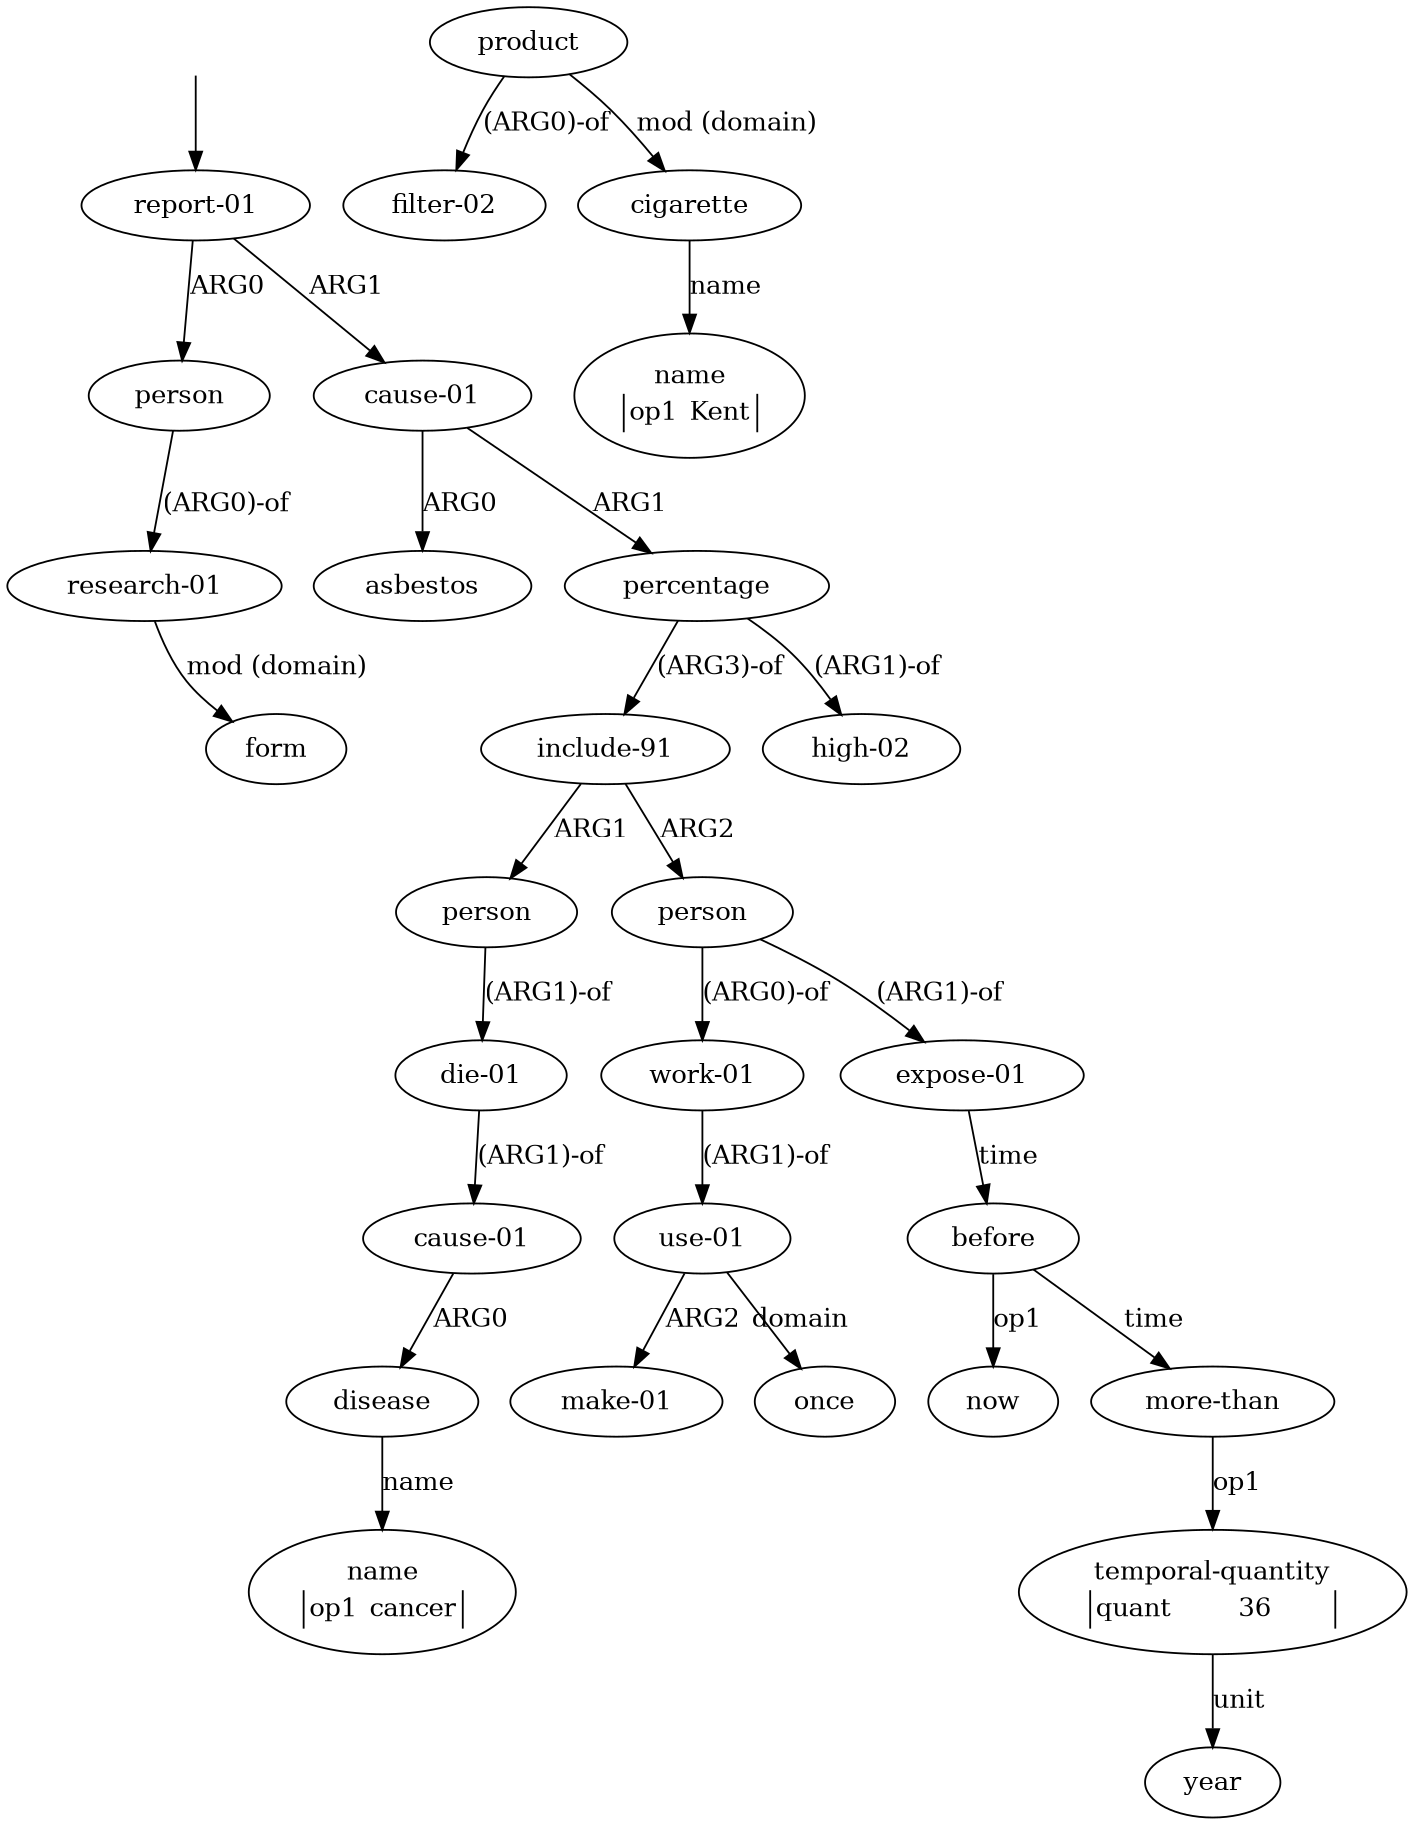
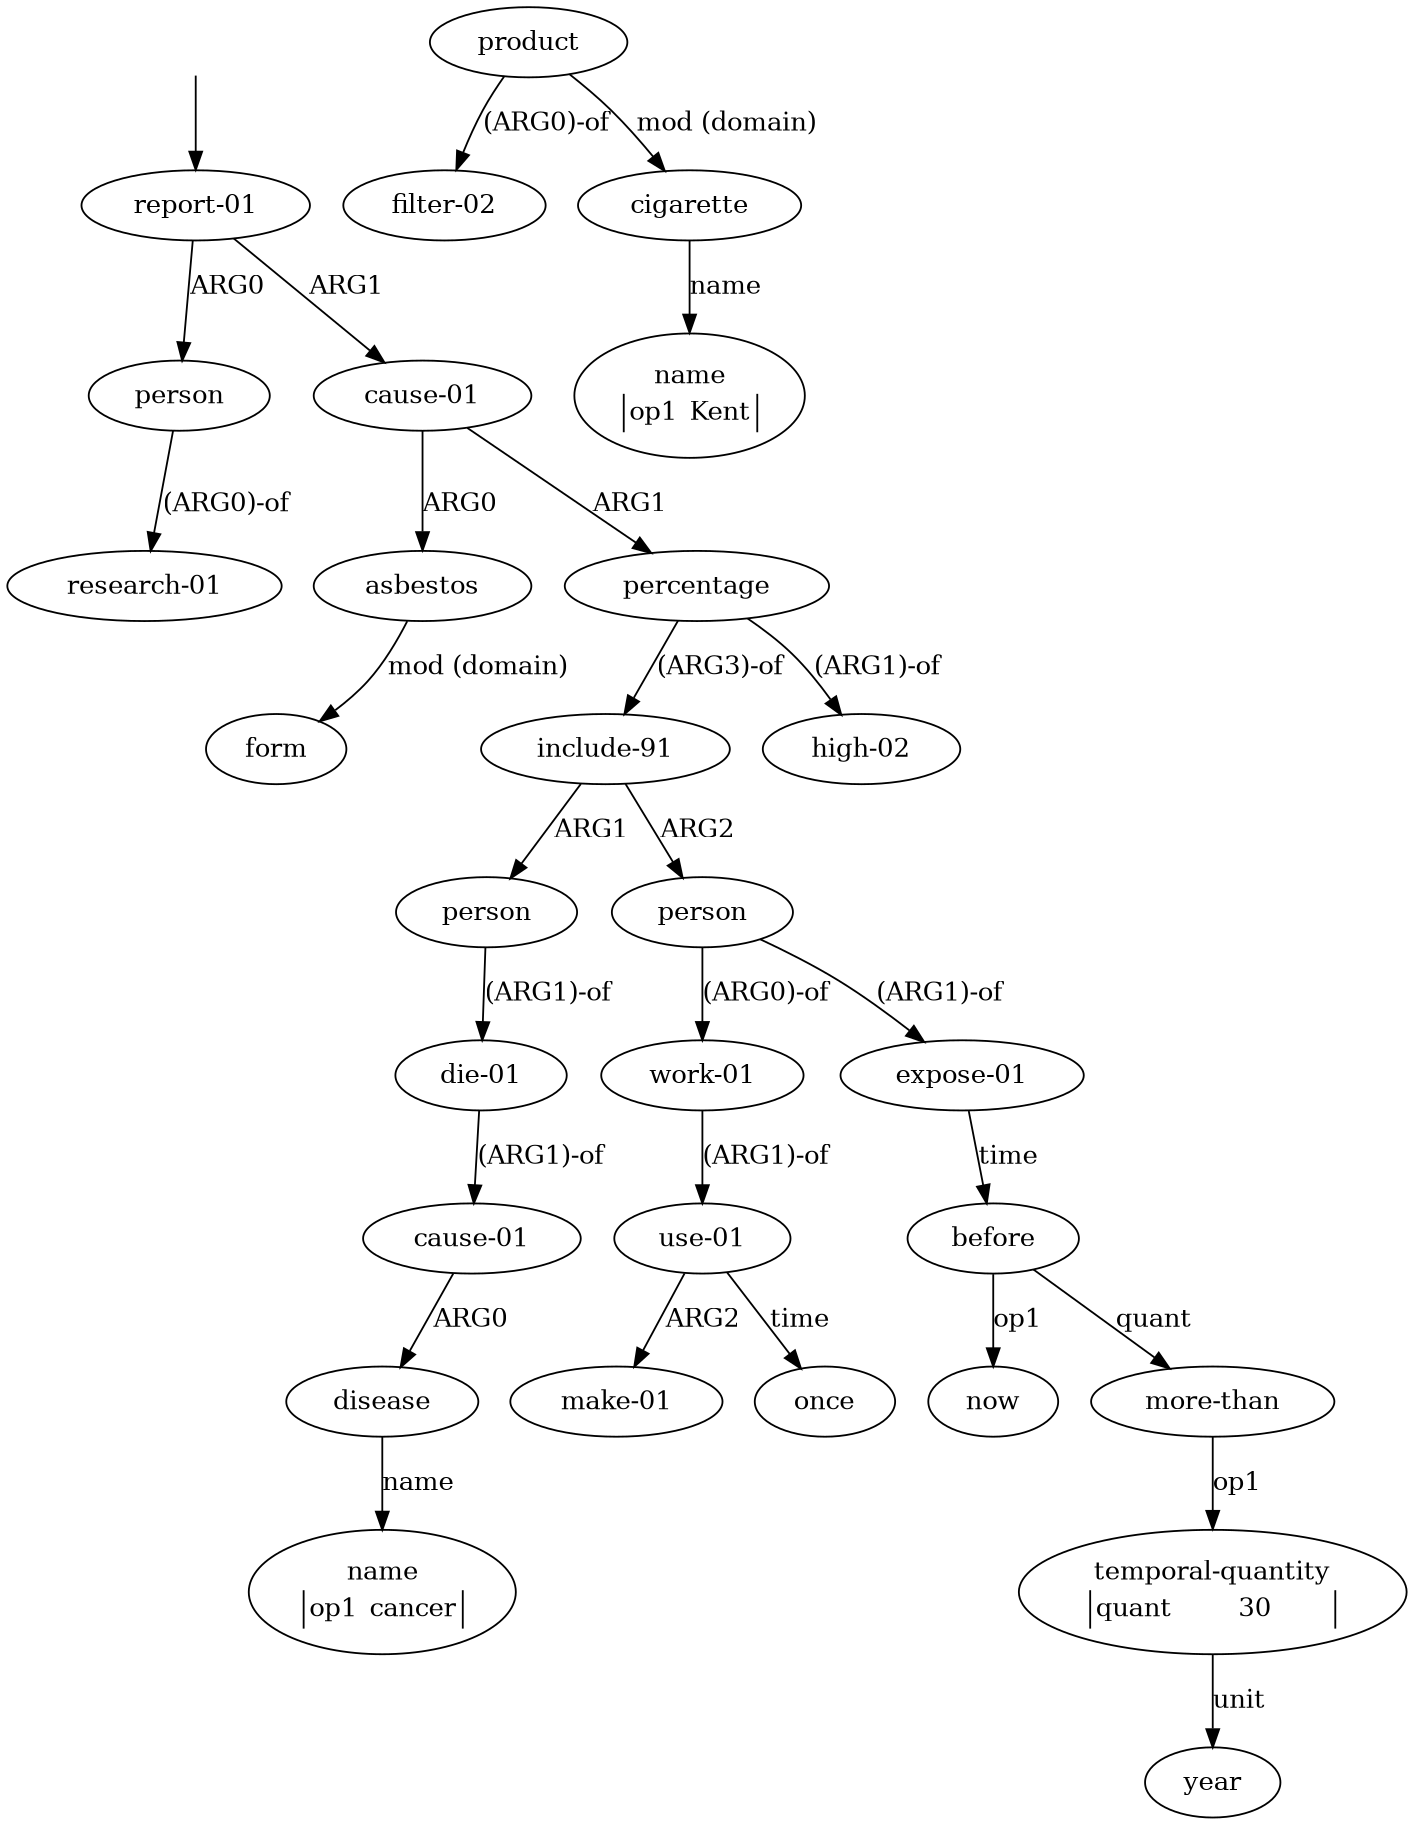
edge "research-01" -> "form": now "asbestos" -> "form"
edge "use-01" -> "once": label "domain" -> "time"
edge "before" -> "more-than": label "time" -> "quant"
node "temporal-quantity": text "36" -> "30"
